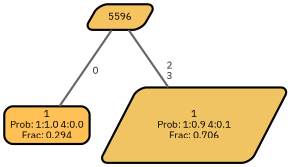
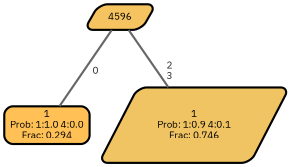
node "5596": label "5596" -> "4596"
node "1 Prob: 1:0.9 4:0.1 Frac: 0.706": label "1 Prob: 1:0.9 4:0.1 Frac: 0.706" -> "1 Prob: 1:0.9 4:0.1 Frac: 0.746"
